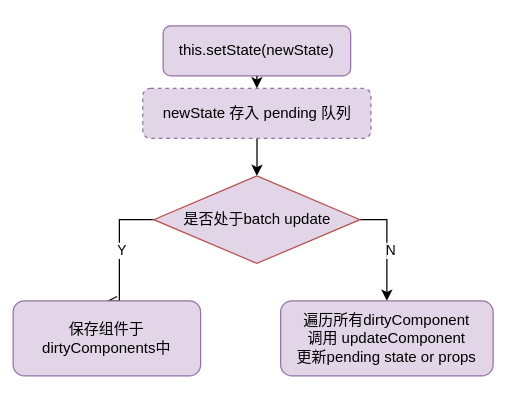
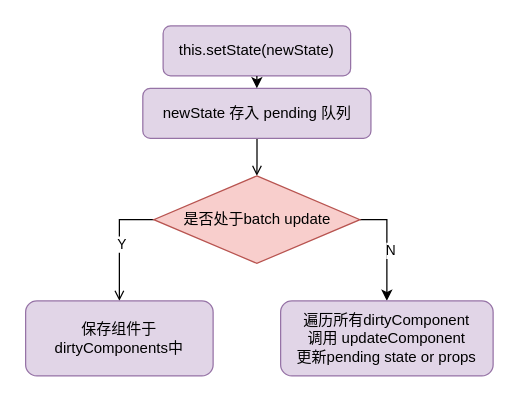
node "newState 存入 pending 队列": style dashed -> solid
edge "newState 存入 pending 队列" -> "是否处于batch update": arrowhead classic -> open
node "是否处于batch update": fillcolor #e1d5e7 -> #f8cecc
node "保存组件于dirtyComponents中": moved (107, 338) -> (119, 338)
